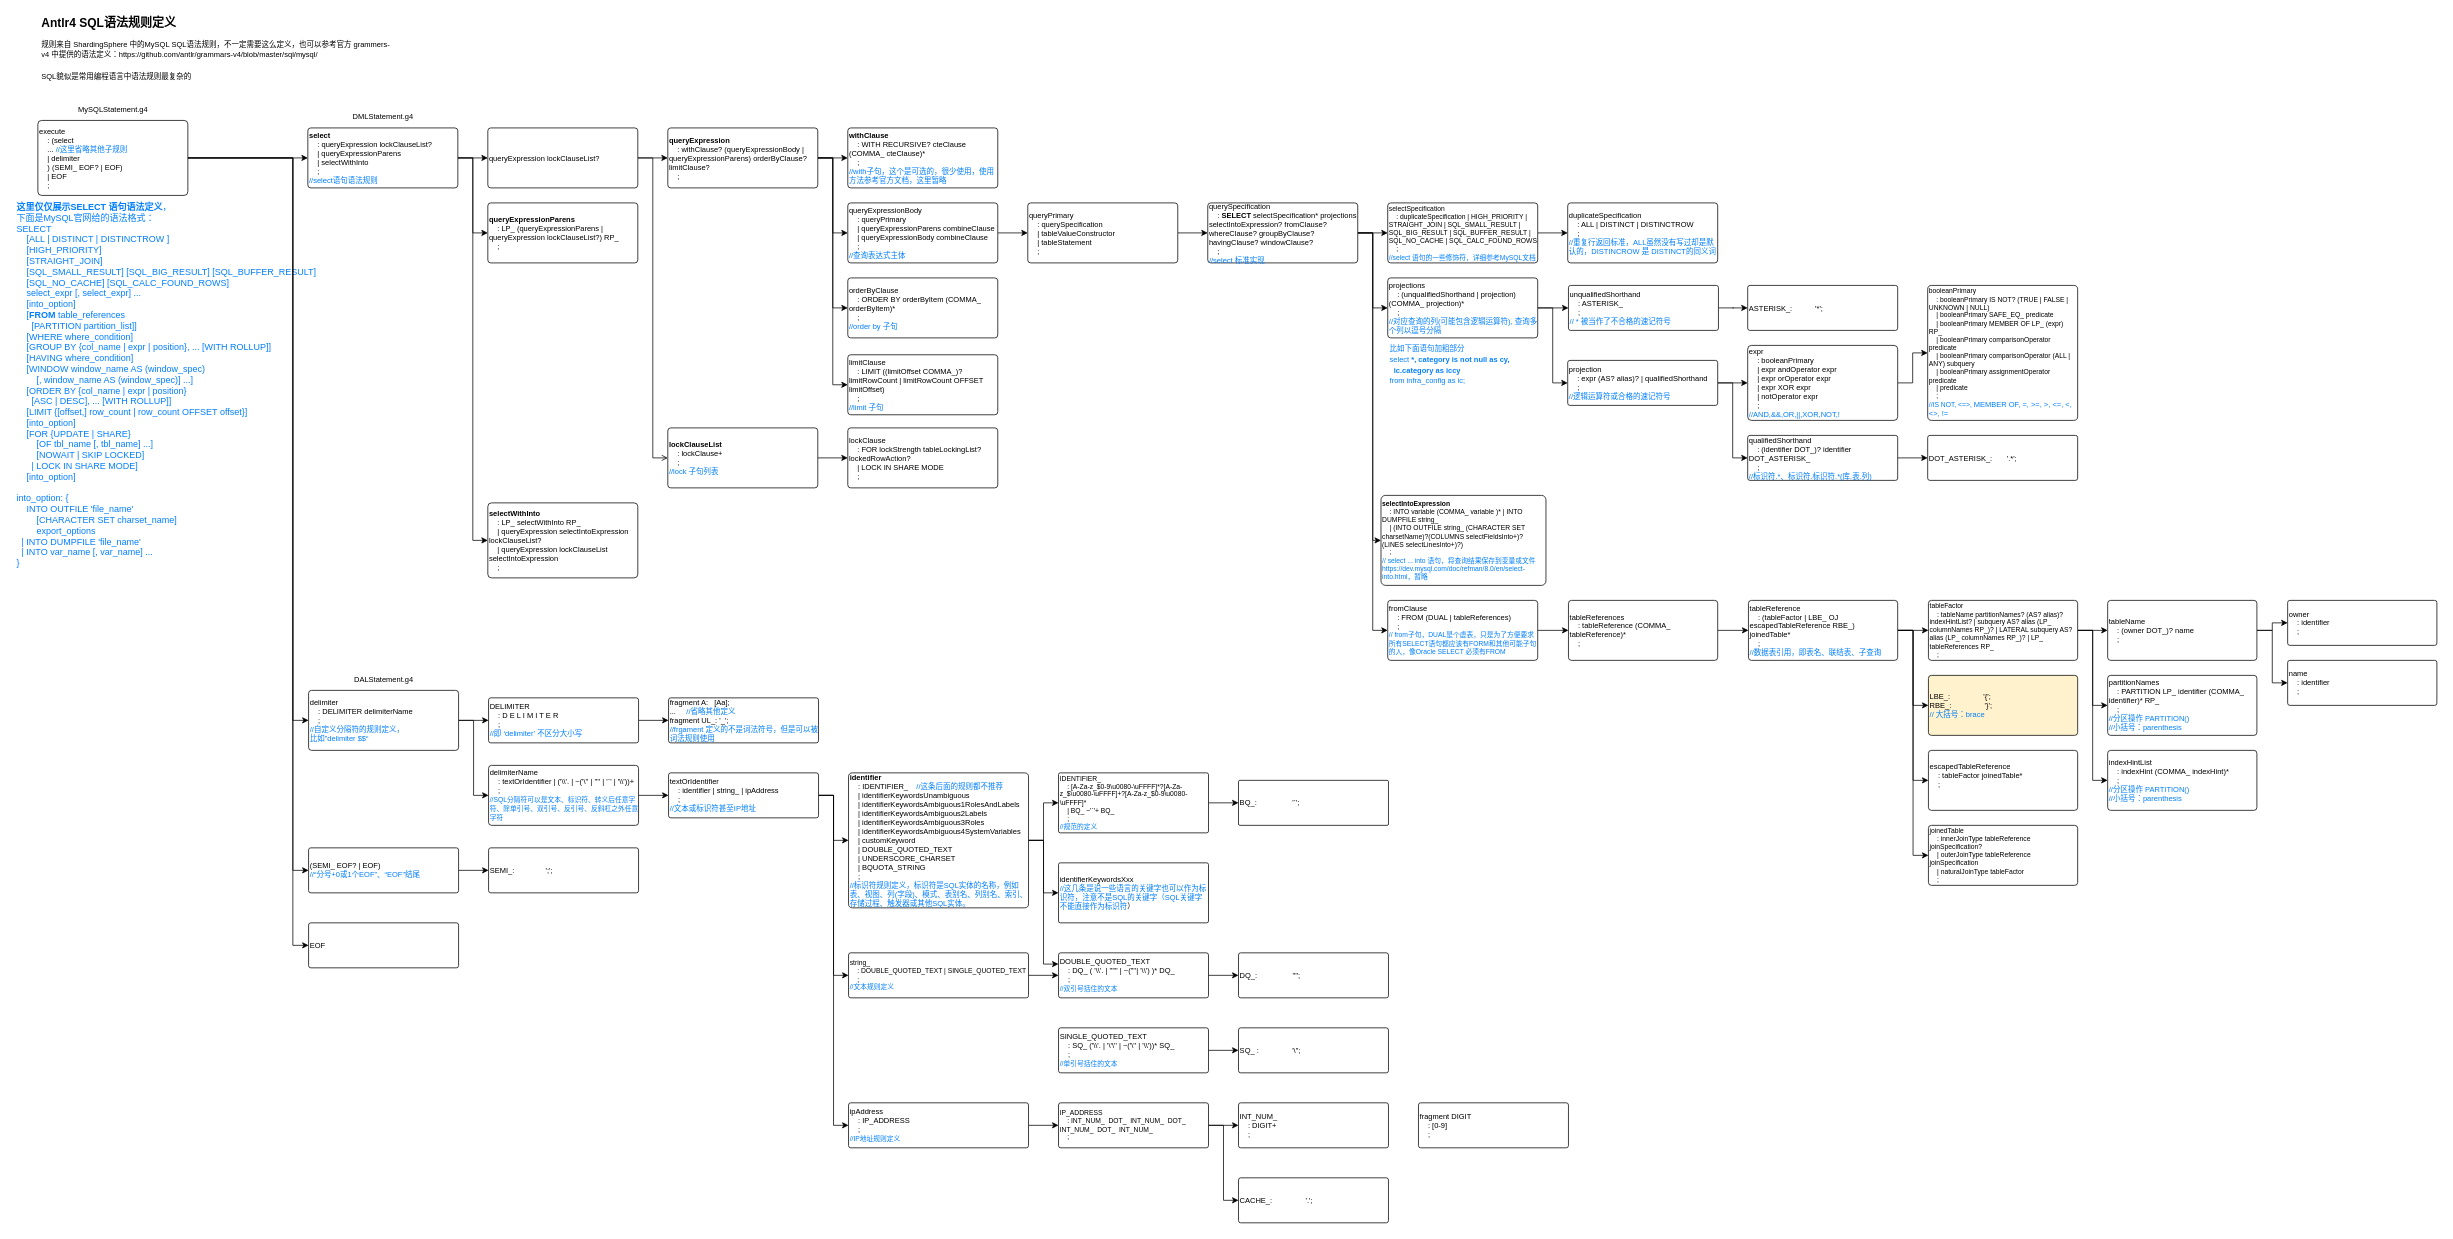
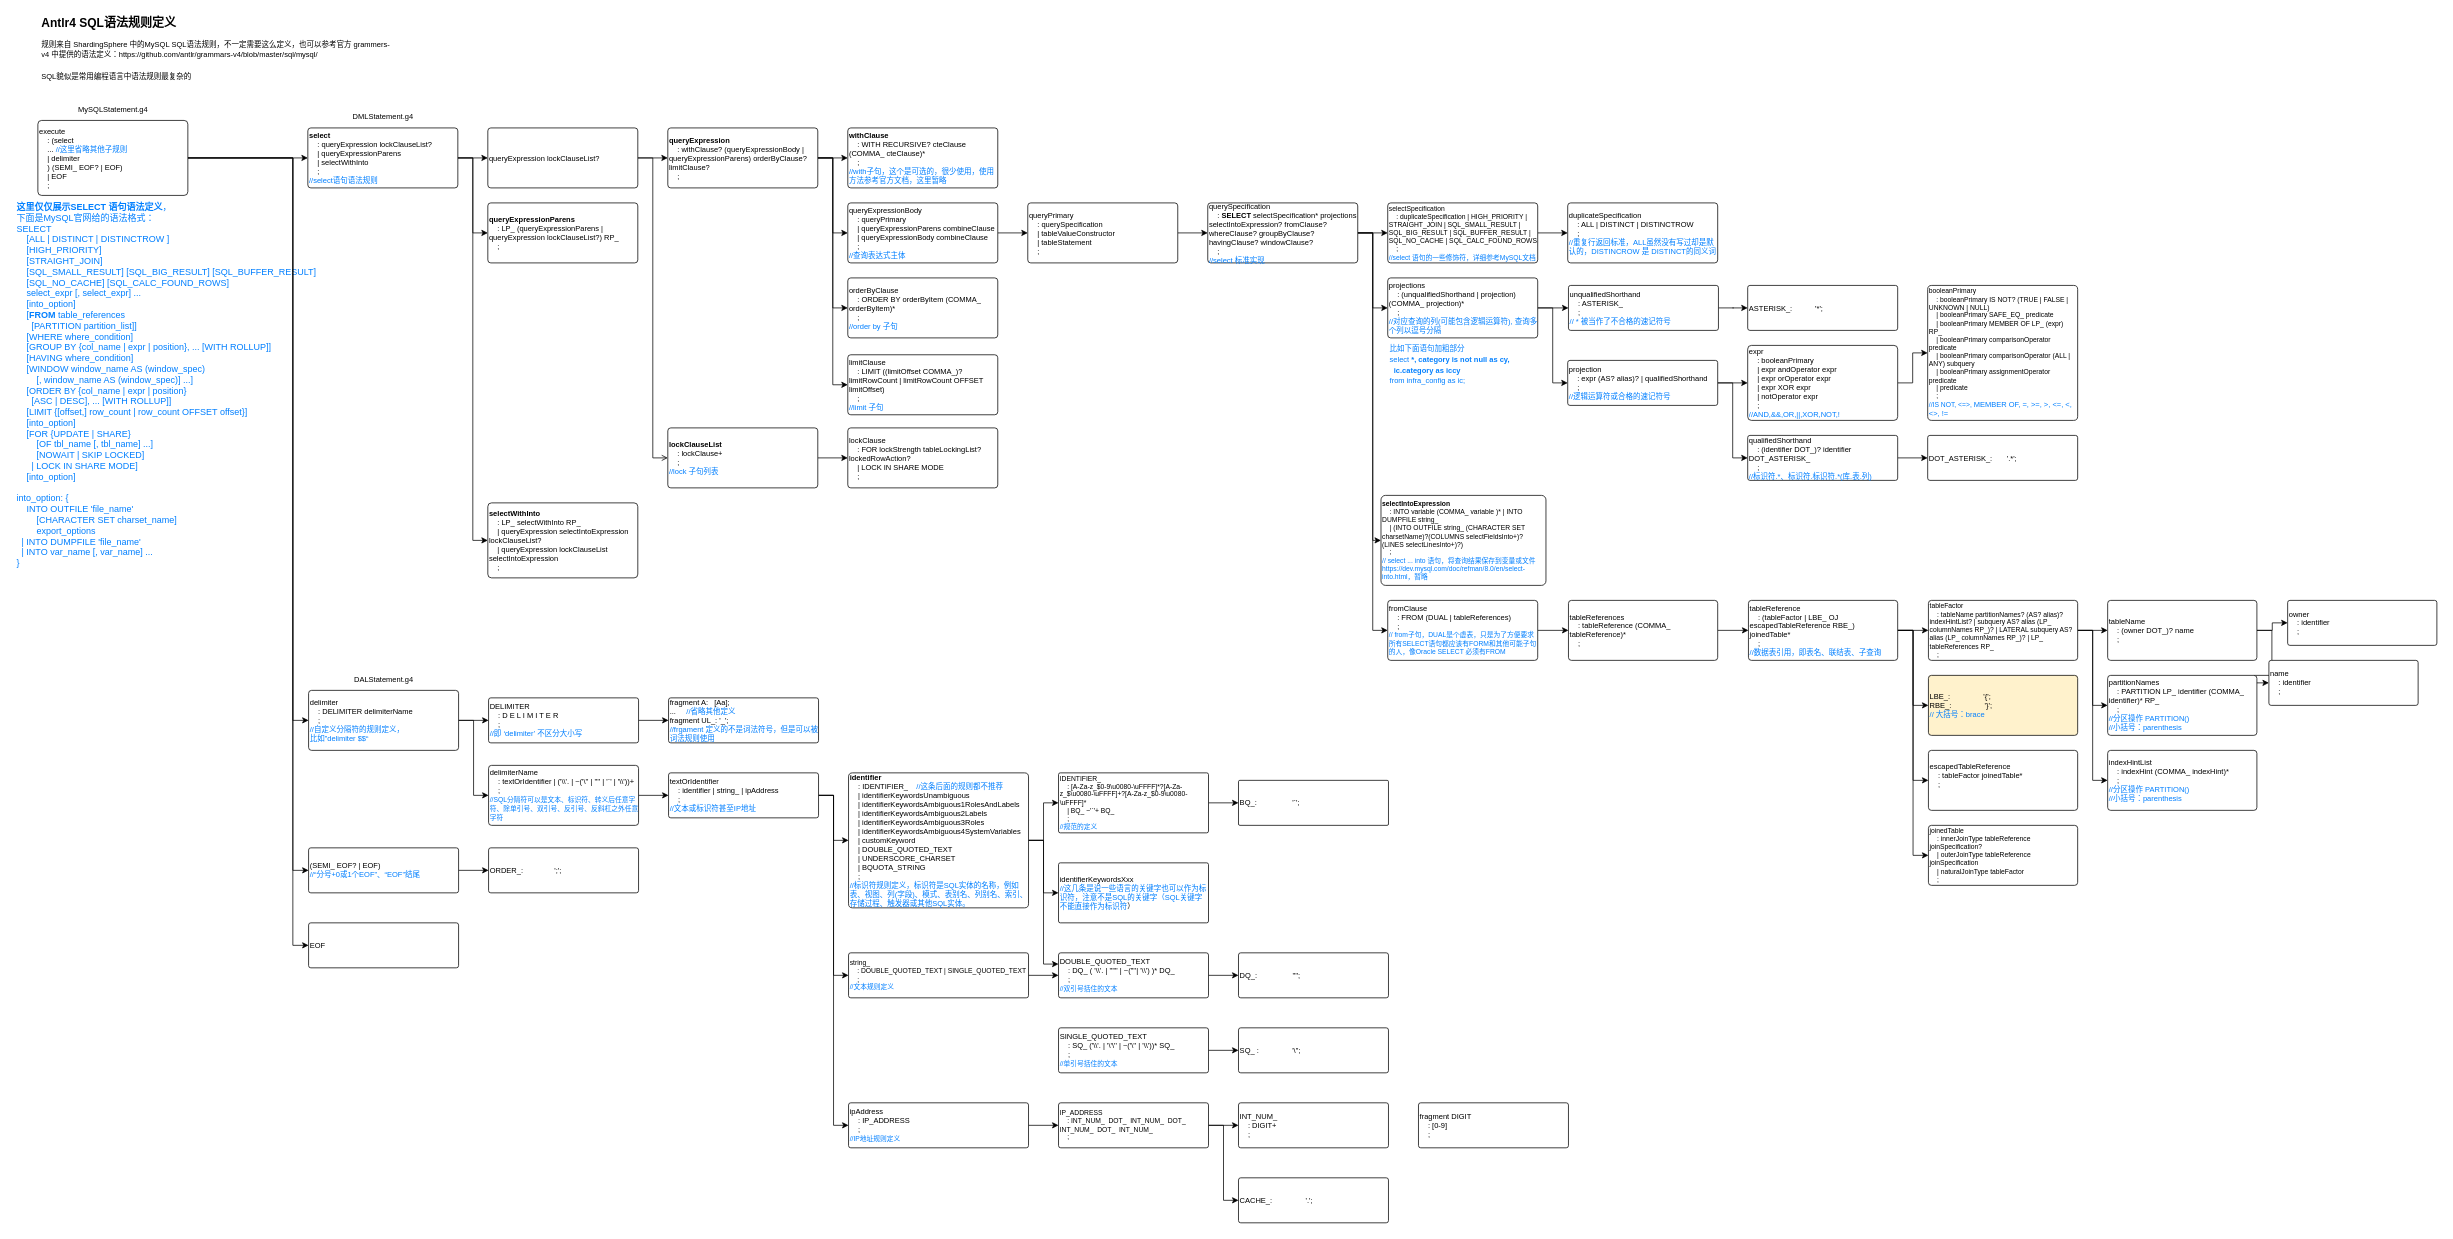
node "name : identifier ;": moved (2363, 683) -> (2344, 683)
node "SEMI_: ';';": label "SEMI_: ';';" -> "ORDER_: ';';"
